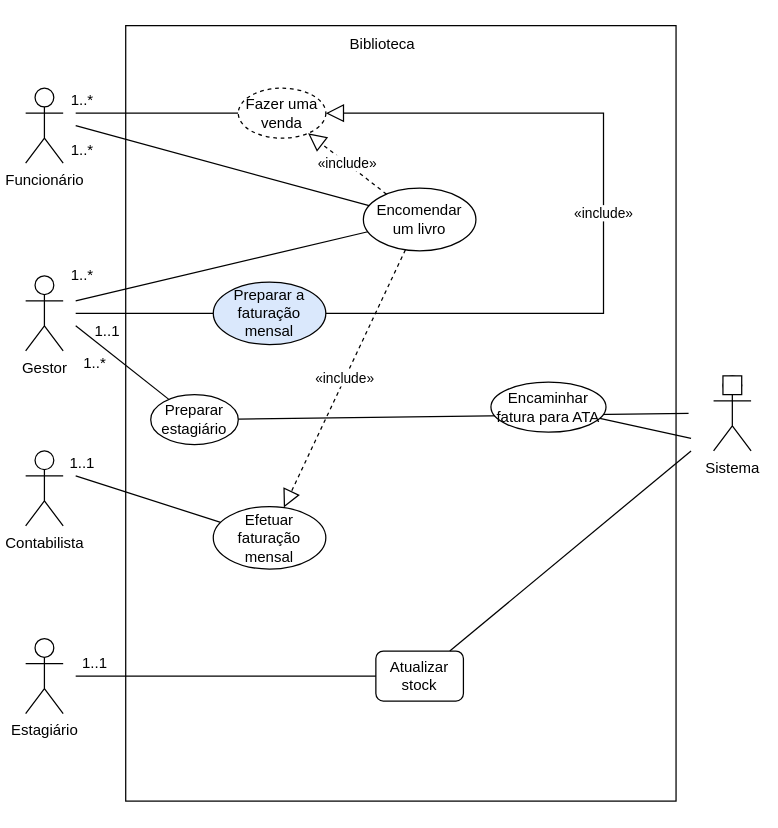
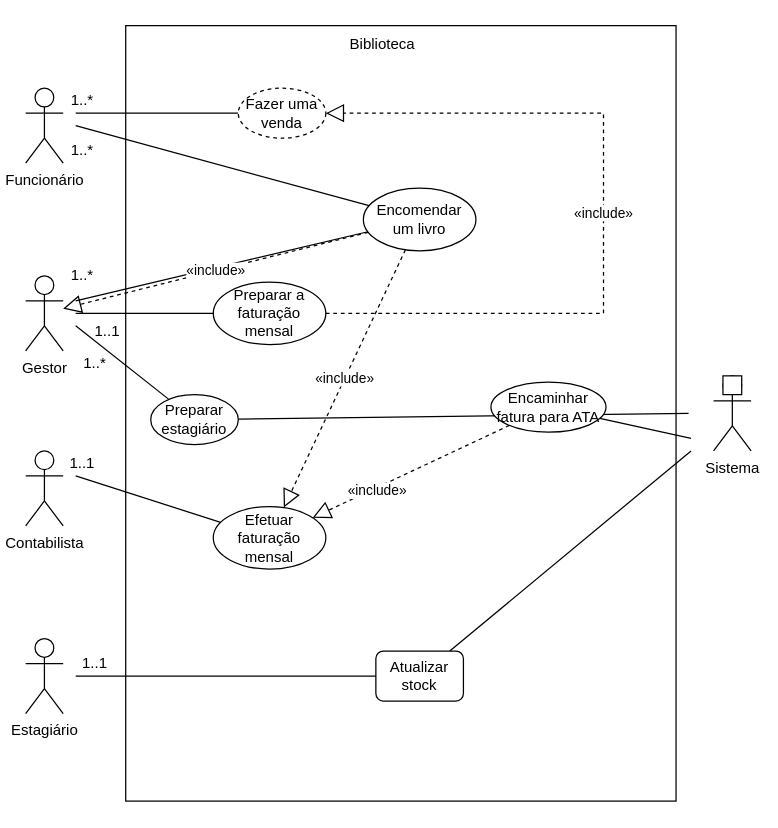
edge "Encomendar um livro" -> "Fazer uma venda": now "Encomendar um livro" -> "Gestor"
node "Preparar a faturação mensal": fillcolor #dae8fc -> #ffffff
edge "Preparar a faturação mensal" -> "Fazer uma venda": style solid -> dashed
edge "Encaminhar fatura para ATA" -> "Efetuar faturação mensal": added, label "«include»"
